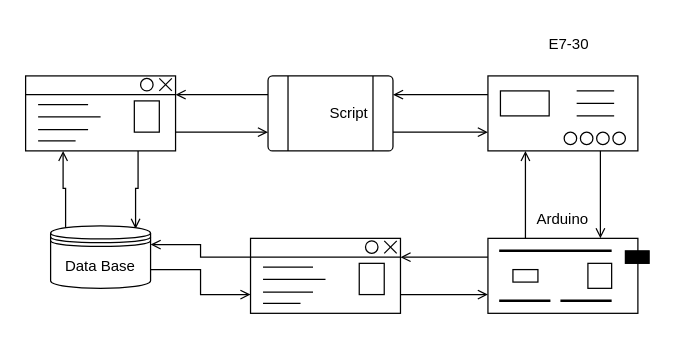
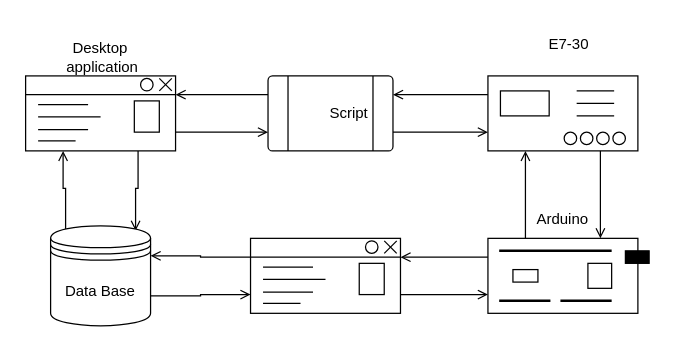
node "Desktop application": added
node "Data Base": size 100x63 -> 100x100
